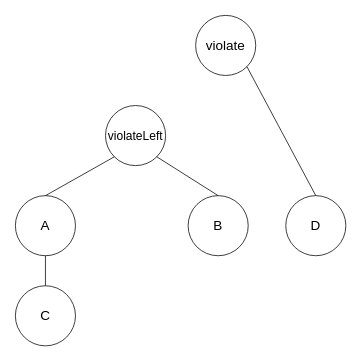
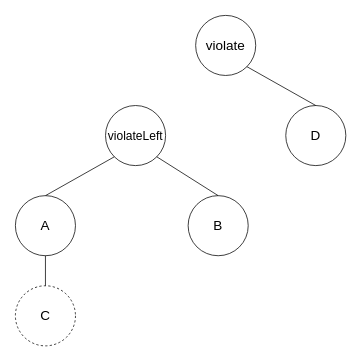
node "D": moved (315, 225) -> (315, 135)
node "C": style solid -> dashed
